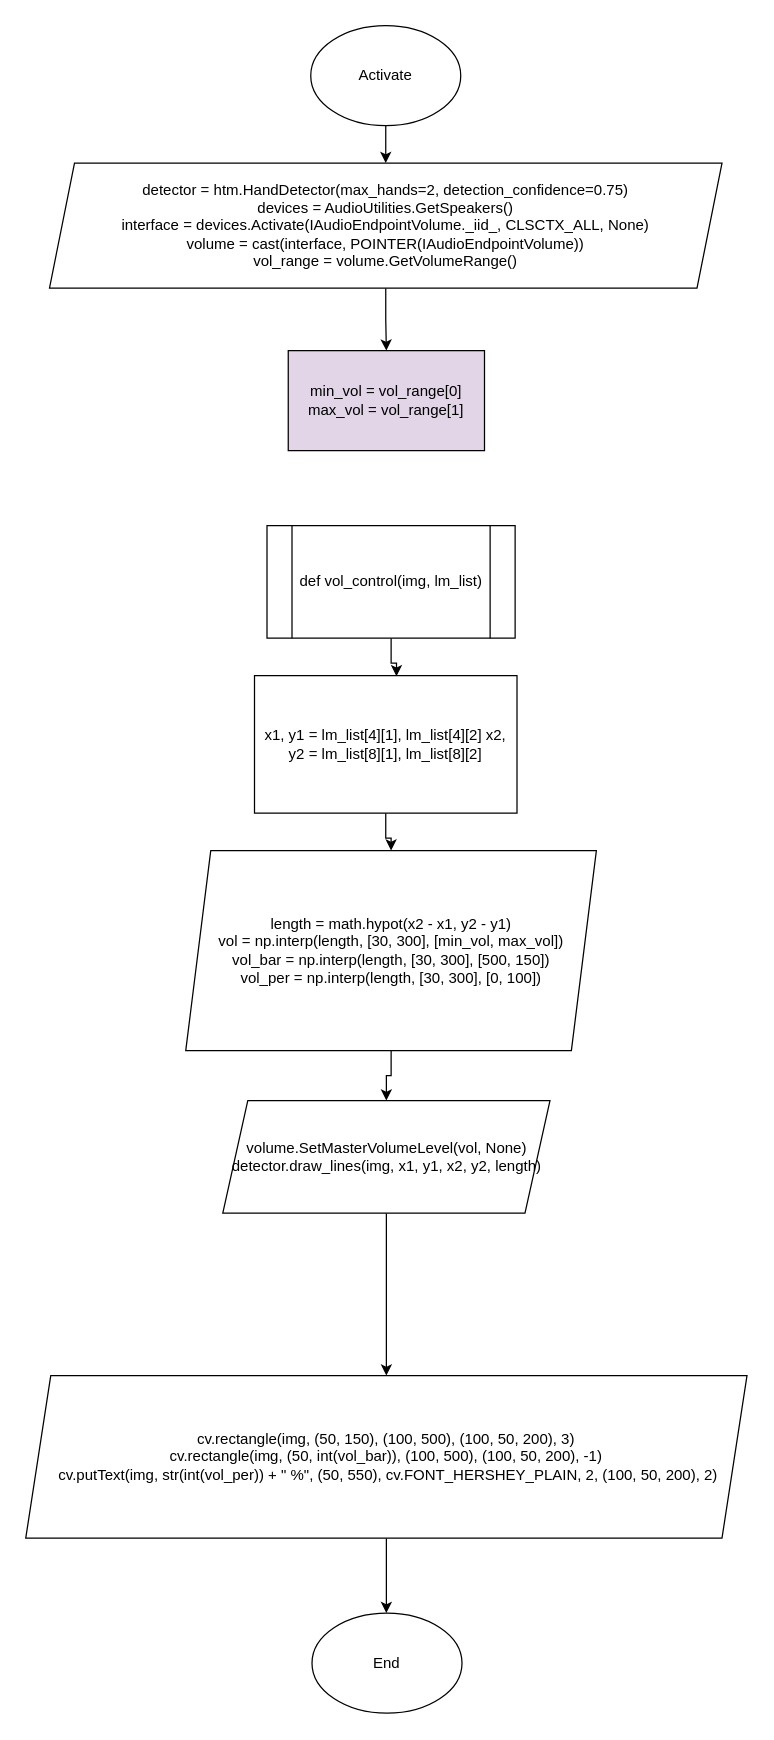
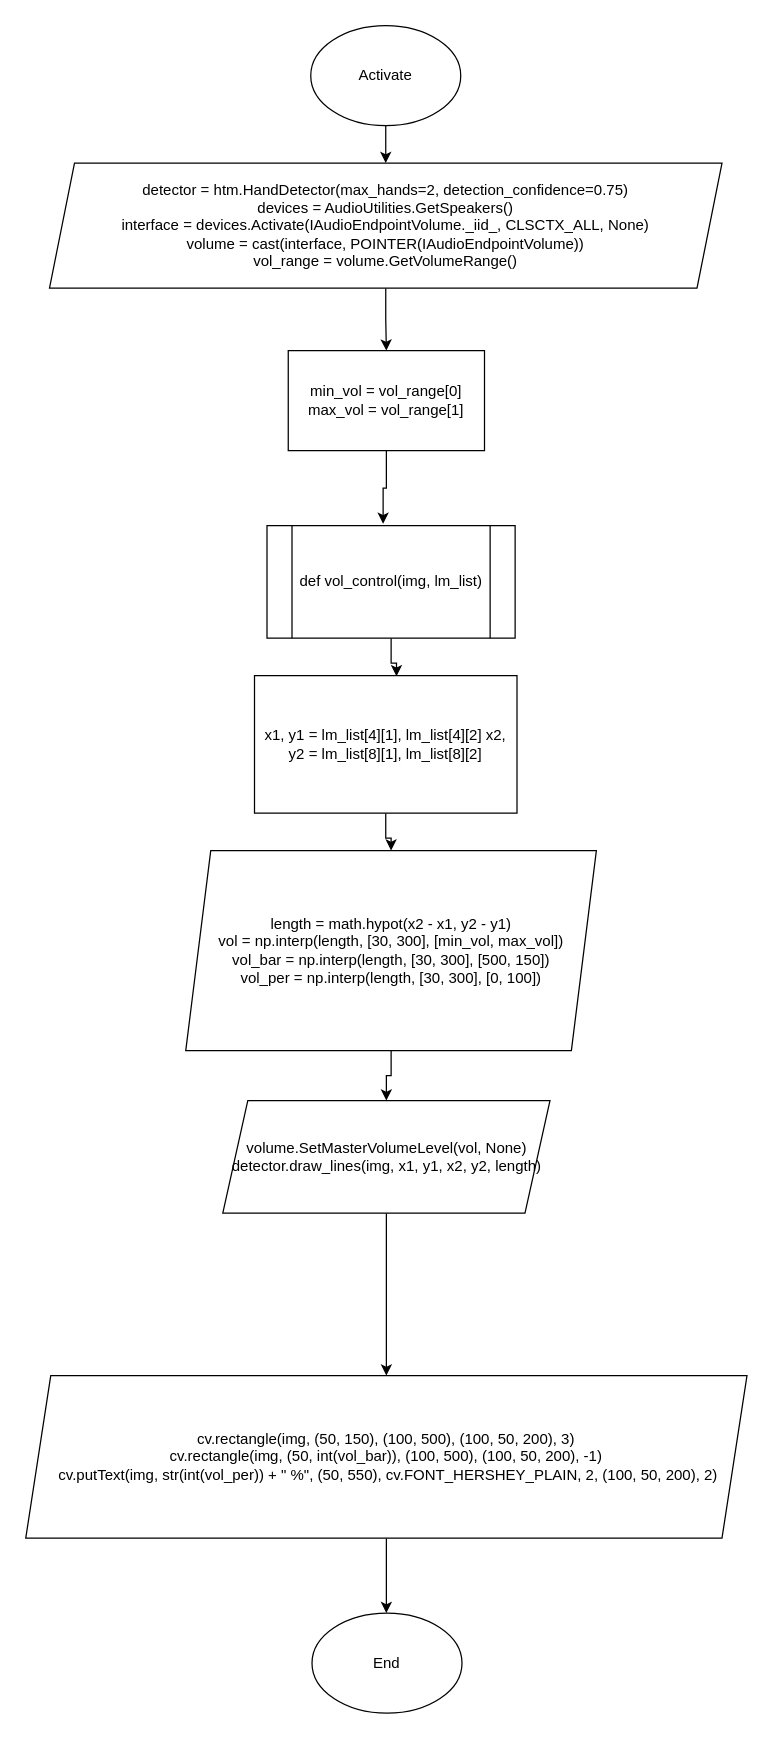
node "min_vol = vol_range[0] max_vol = vol_range[1]": fillcolor #e1d5e7 -> #ffffff
edge "min_vol = vol_range[0] max_vol = vol_range[1]" -> "def vol_control(img, lm_list)": added
